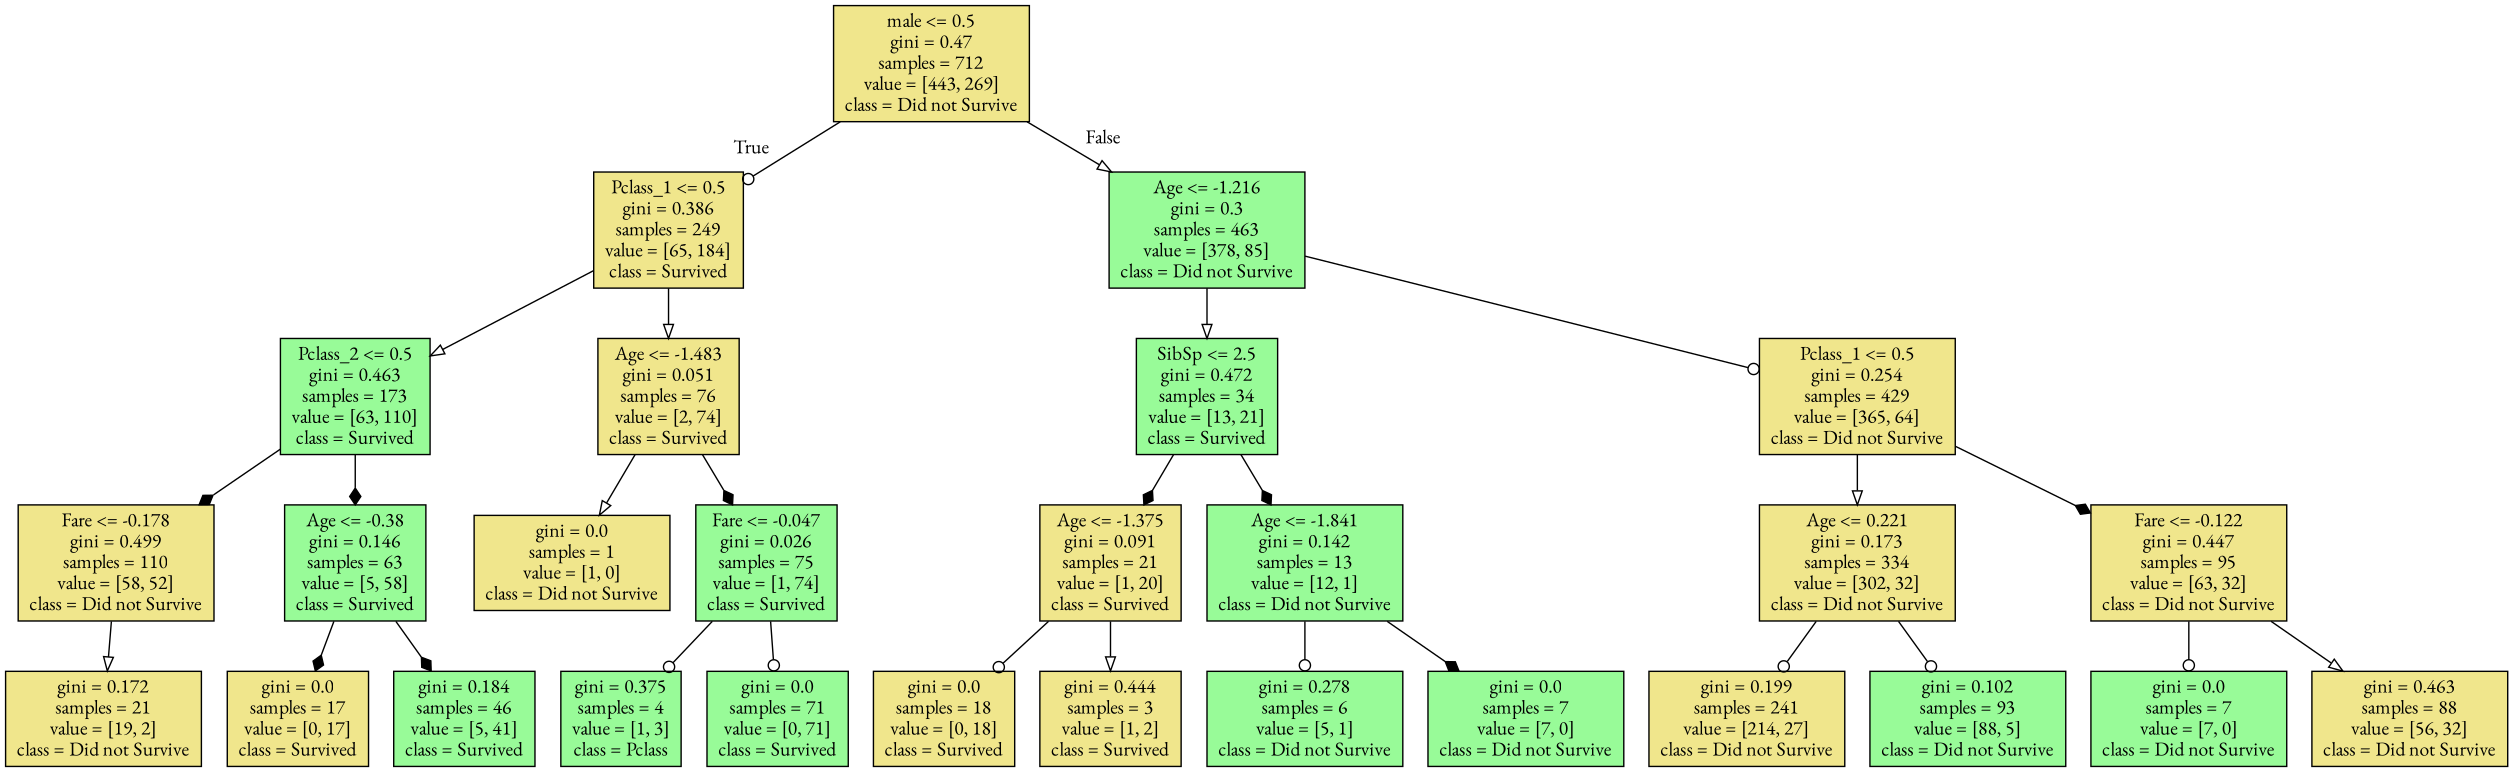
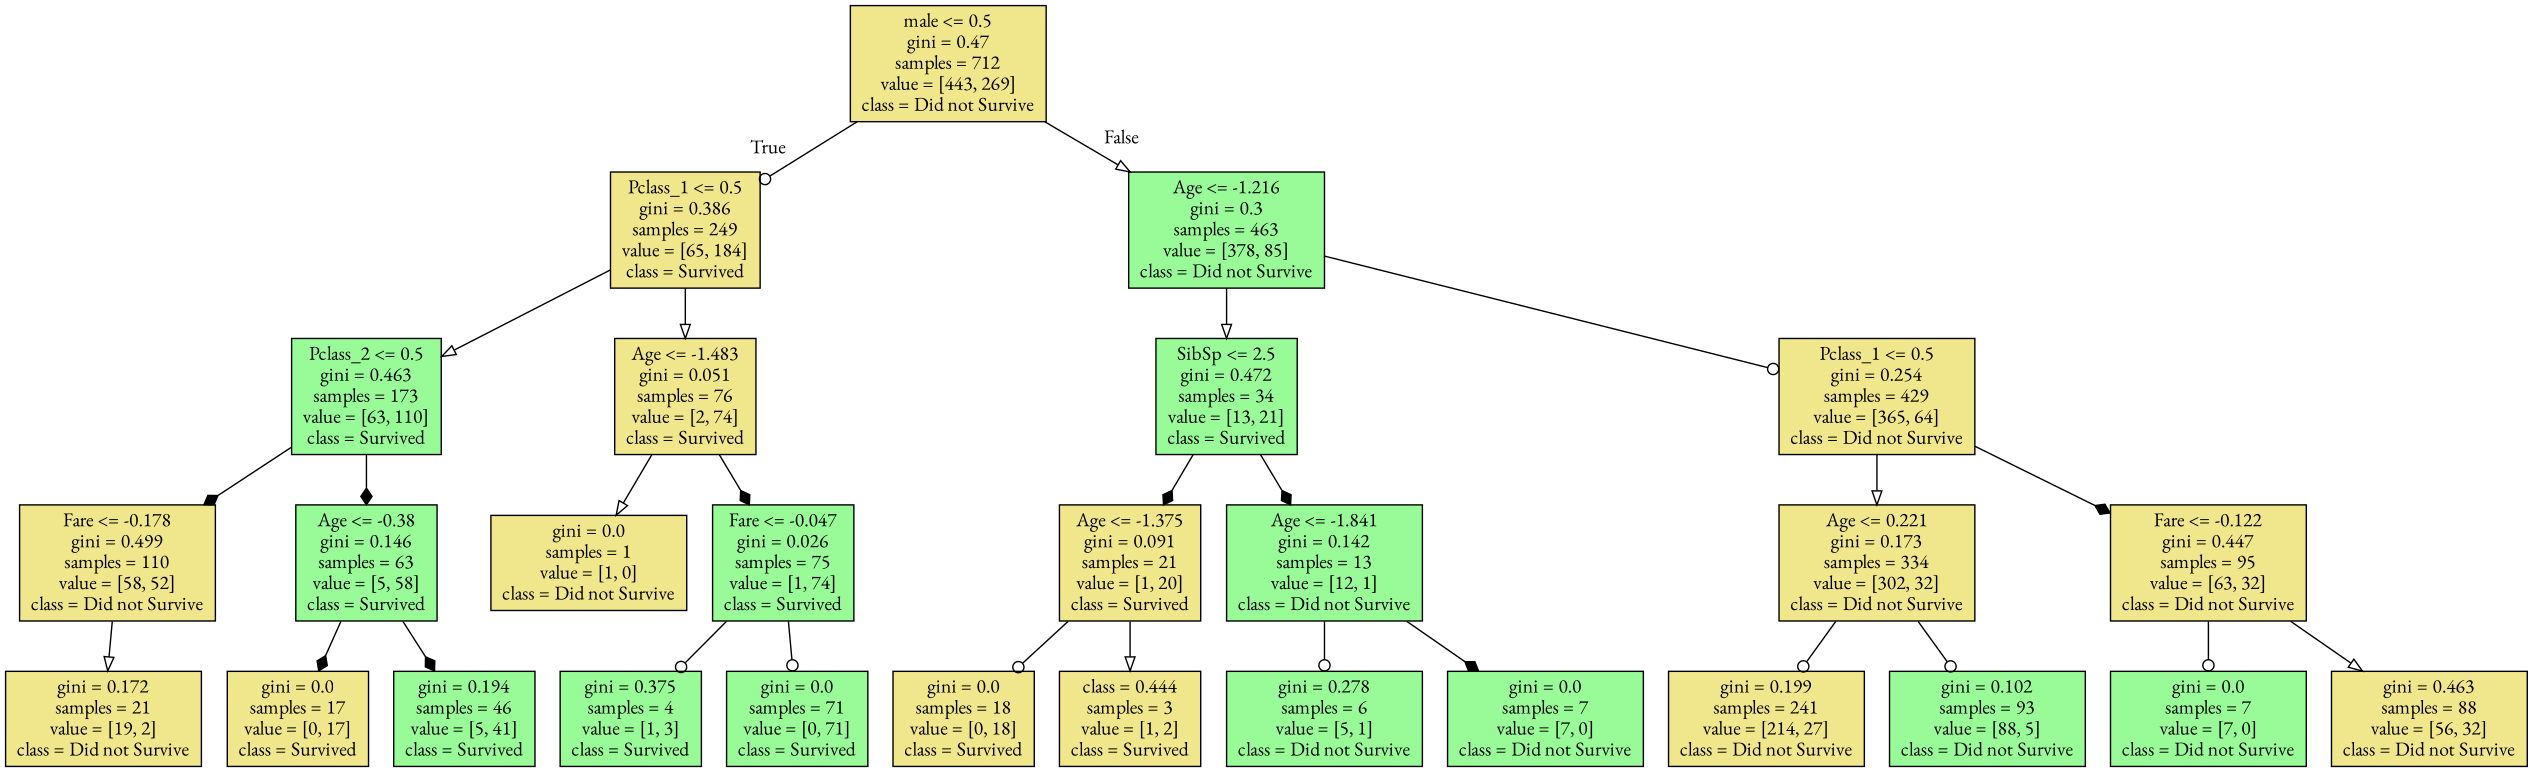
node "gini = 0.184 samples = 46 value = [5, 41] class = Survived": label "gini = 0.184 samples = 46 value = [5, 41] class = Survived" -> "gini = 0.194 samples = 46 value = [5, 41] class = Survived"
node "gini = 0.375 samples = 4 value = [1, 3] class = Pclass": label "gini = 0.375 samples = 4 value = [1, 3] class = Pclass" -> "gini = 0.375 samples = 4 value = [1, 3] class = Survived"
node "gini = 0.444 samples = 3 value = [1, 2] class = Survived": label "gini = 0.444 samples = 3 value = [1, 2] class = Survived" -> "class = 0.444 samples = 3 value = [1, 2] class = Survived"
